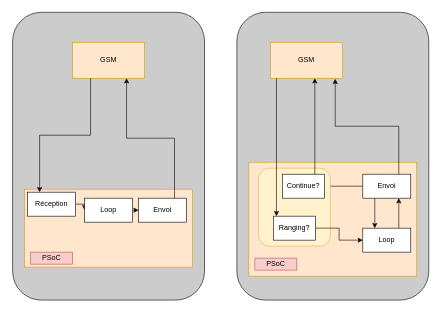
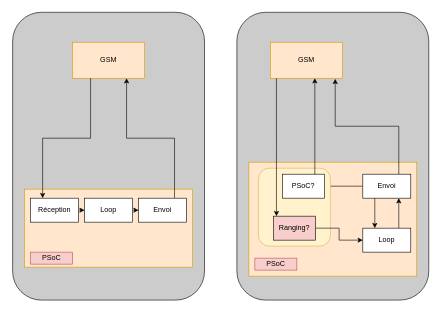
node "Continue?": label "Continue?" -> "PSoC?"
node "Réception": moved (51, 204) -> (54, 210)
node "Ranging?": fillcolor #ffffff -> #f8cecc
